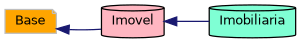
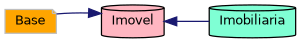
edge "Imovel" -> "Base": reversed
